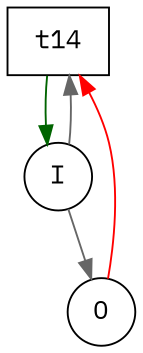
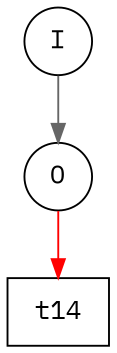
edge "t14" -> "I": removed
edge "I" -> "t14": removed
